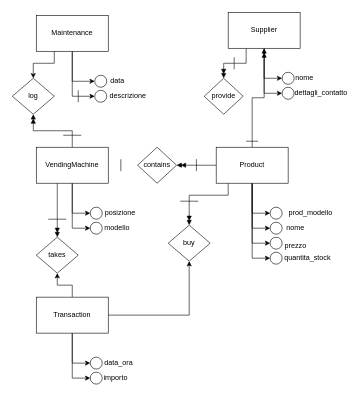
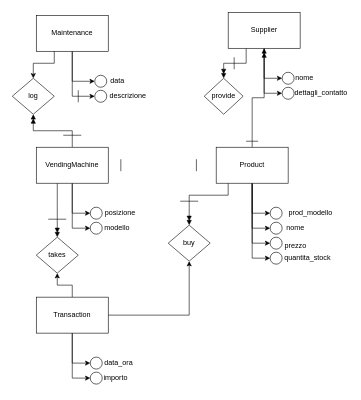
node "contains": removed
edge "Product" -> "contains": removed
